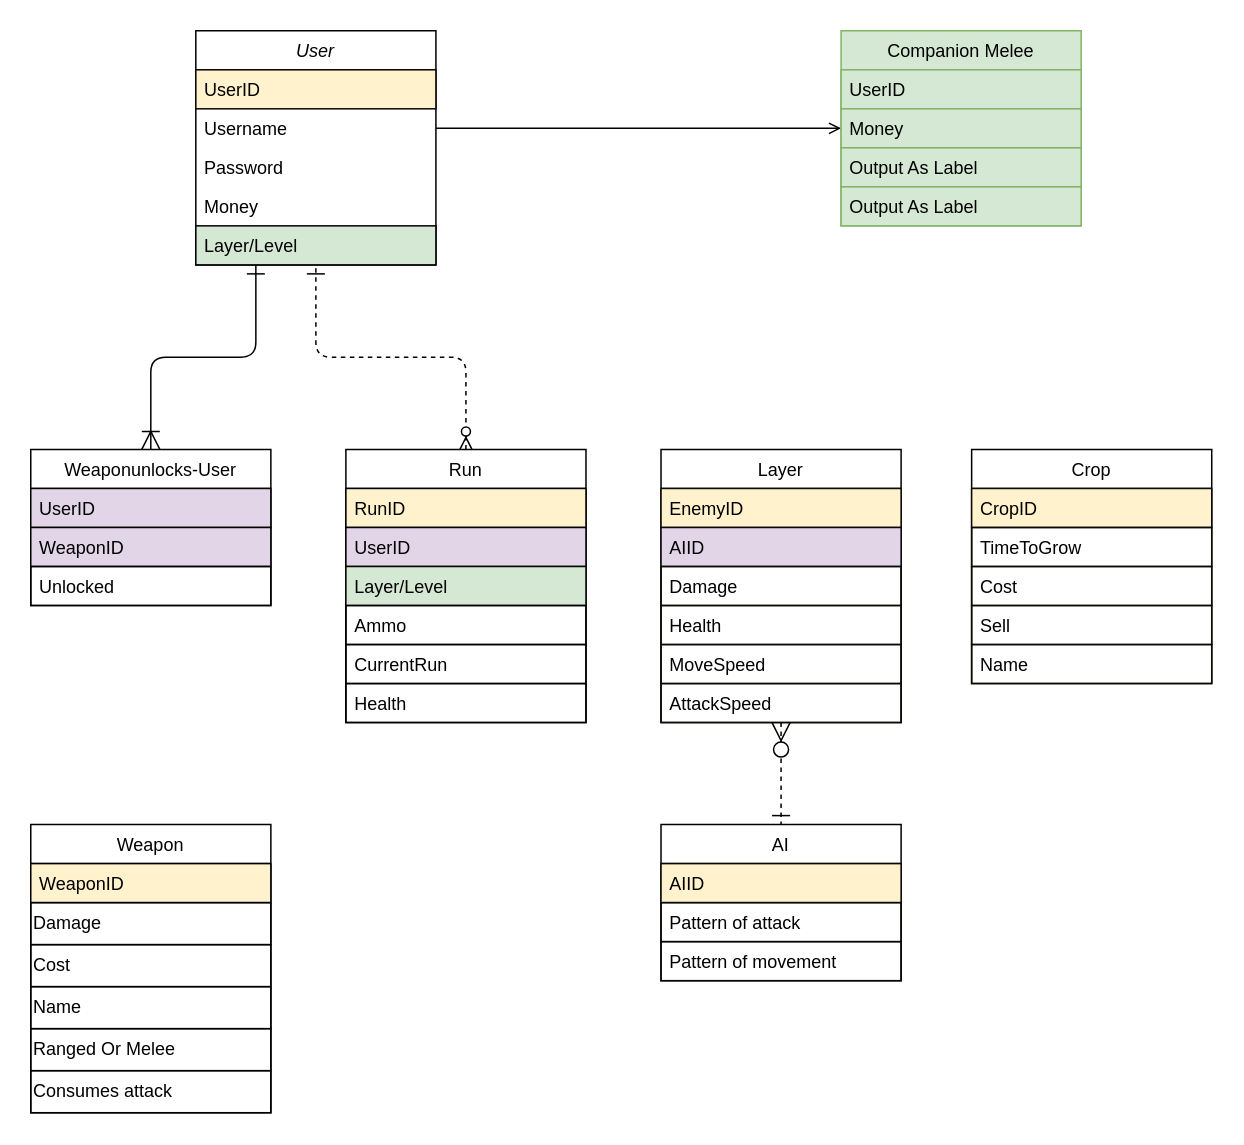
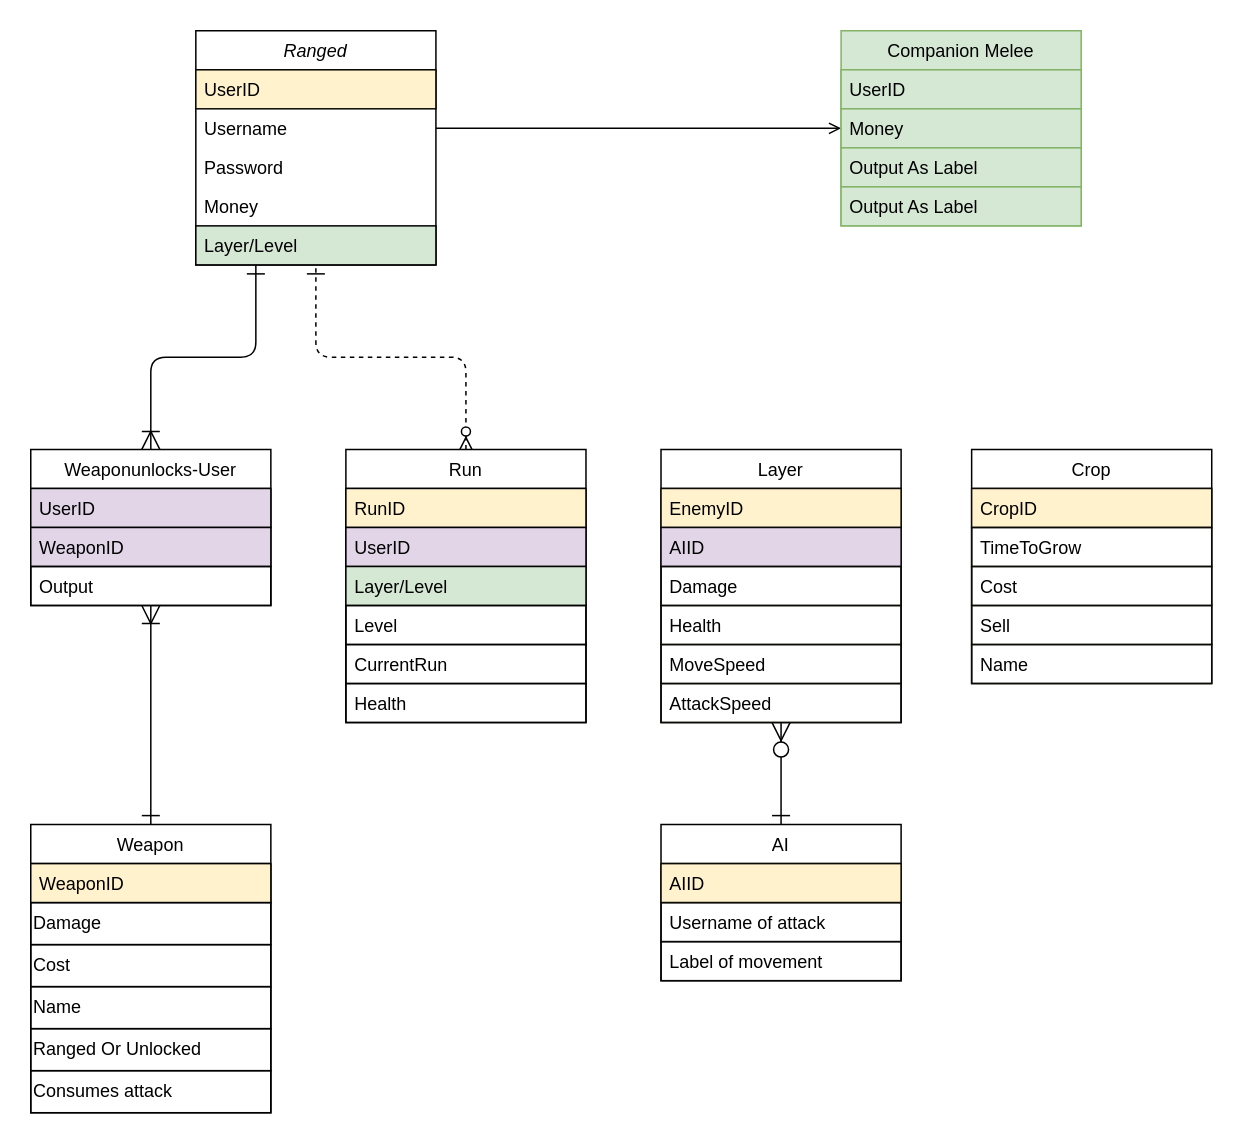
node "User": label "User" -> "Ranged"
node "Unlocked": label "Unlocked" -> "Output"
node "Ammo": label "Ammo" -> "Level"
edge "Weaponunlocks-User" -- "Weapon": added
edge "Layer" -- "AI": style dashed -> solid
node "Pattern of attack": label "Pattern of attack" -> "Username of attack"
node "Pattern of movement": label "Pattern of movement" -> "Label of movement"
node "Ranged Or Melee": label "Ranged Or Melee" -> "Ranged Or Unlocked"
